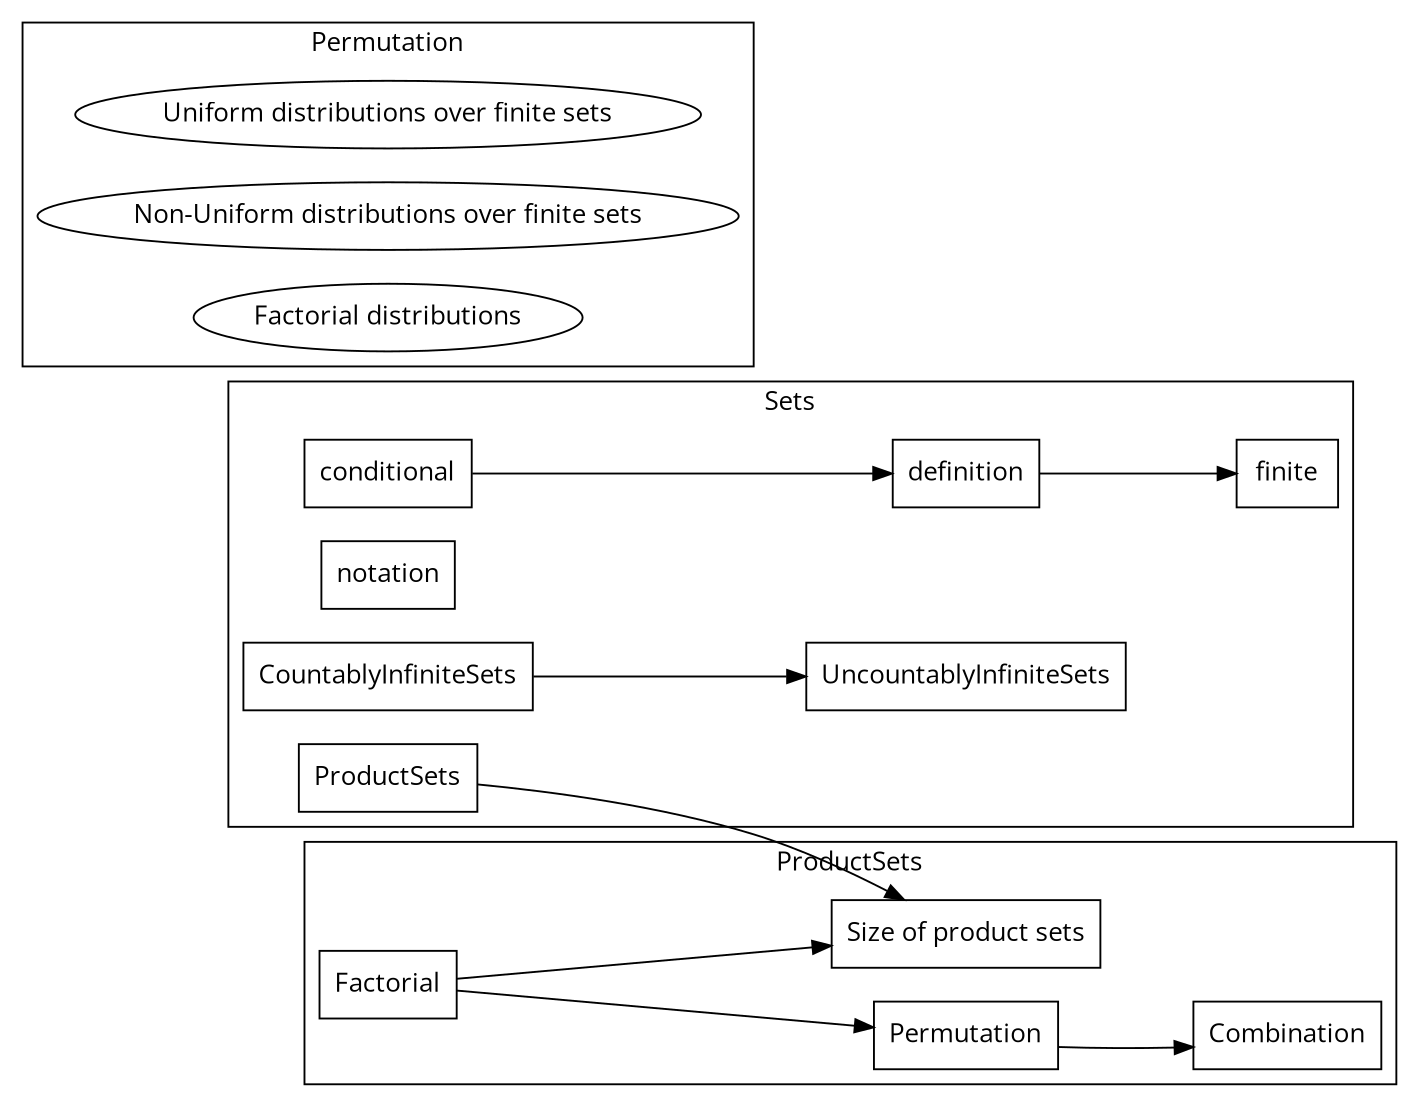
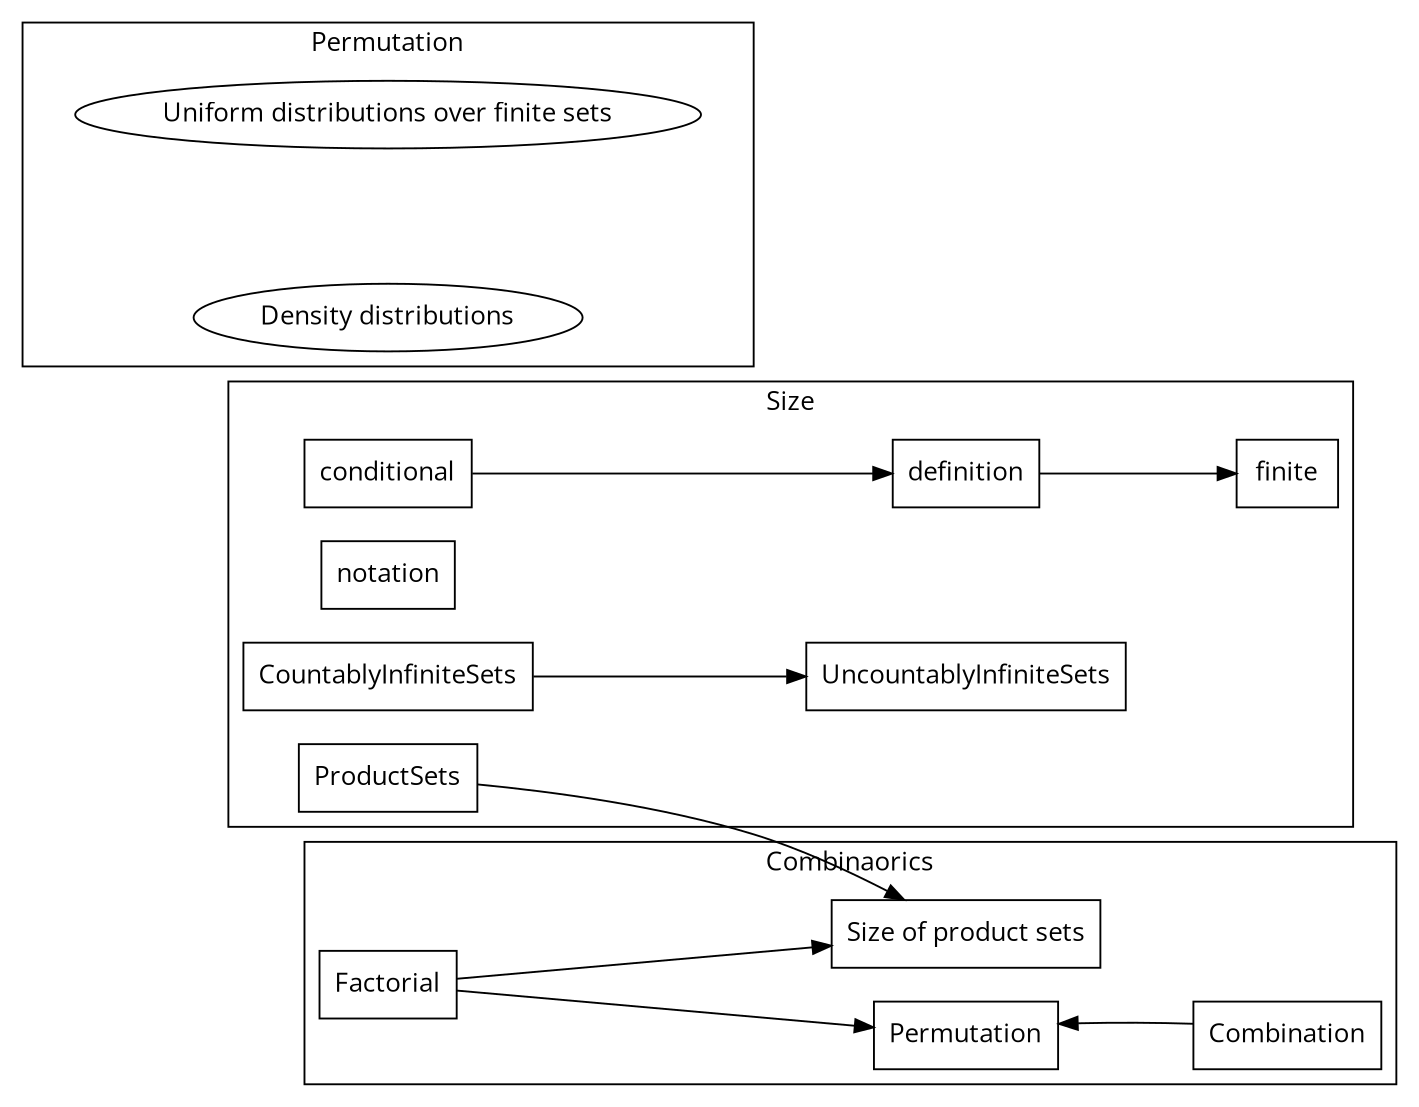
node "Non-Uniform distributions over finite sets": removed
node "Factorial distributions": label "Factorial distributions" -> "Density distributions"
cluster "Sets": label "Sets" -> "Size"
cluster "ProductSets": label "ProductSets" -> "Combinaorics"
edge "Permutation" -> "Combination": reversed
